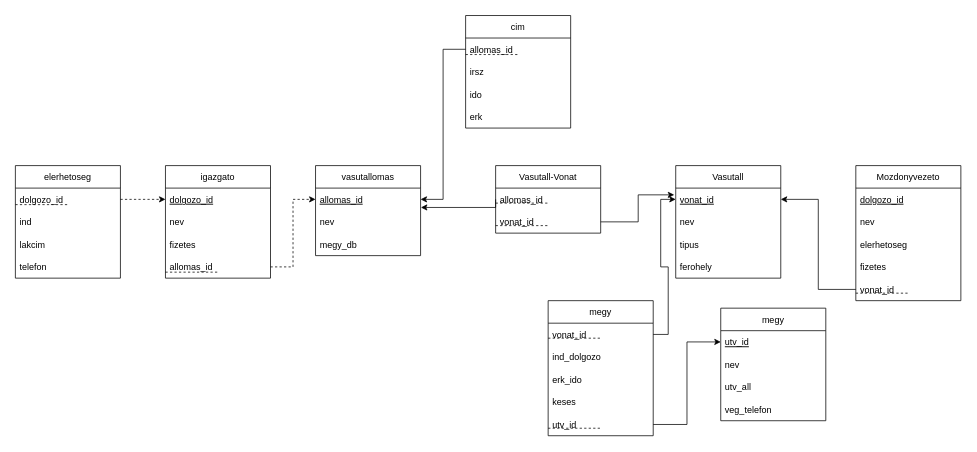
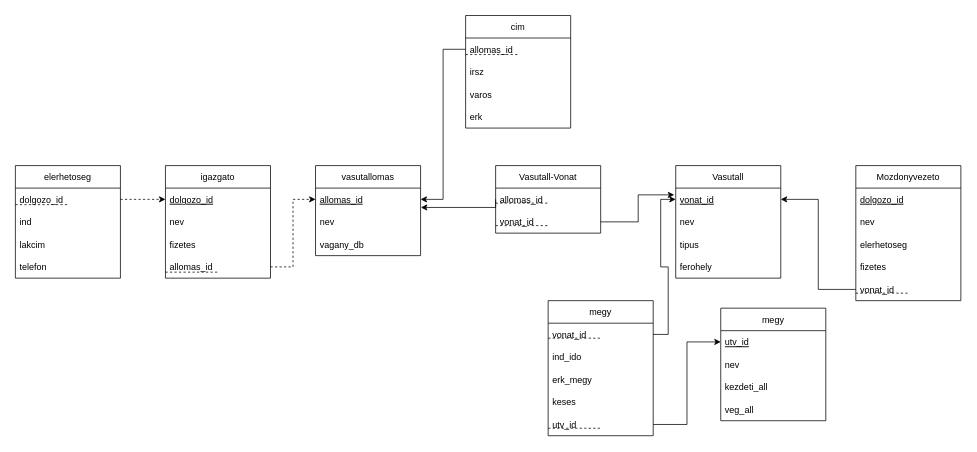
node "ido": label "ido" -> "varos"
node "megy_db": label "megy_db" -> "vagany_db"
node "ind_dolgozo": label "ind_dolgozo" -> "ind_ido"
node "erk_ido": label "erk_ido" -> "erk_megy"
node "utv_all": label "utv_all" -> "kezdeti_all"
node "veg_telefon": label "veg_telefon" -> "veg_all"
